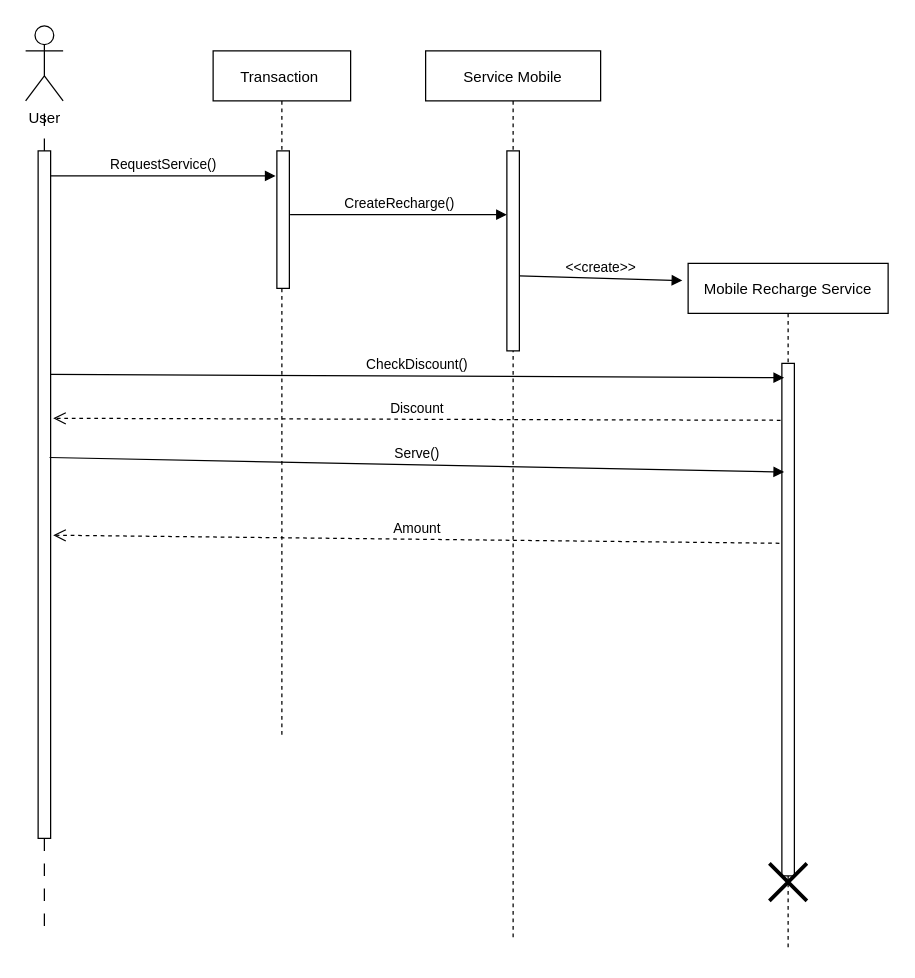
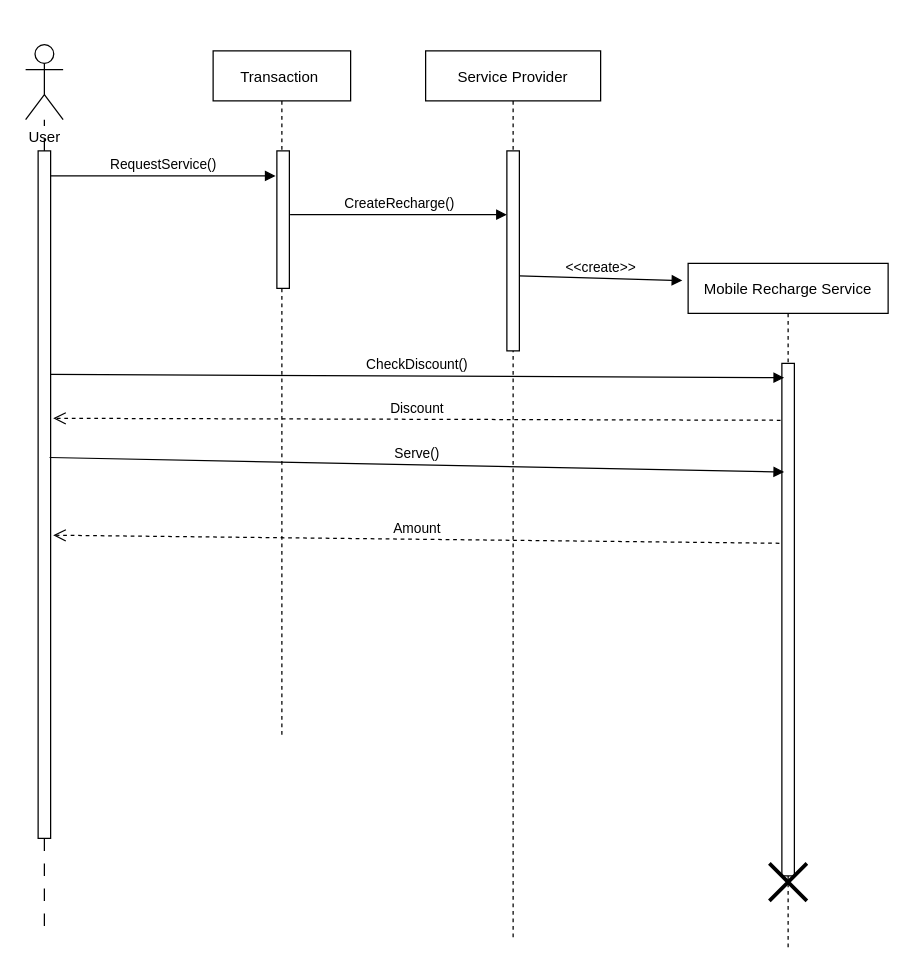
node "User": moved (44, 63) -> (44, 82)
node "Service Mobile": label "Service Mobile" -> "Service Provider"
